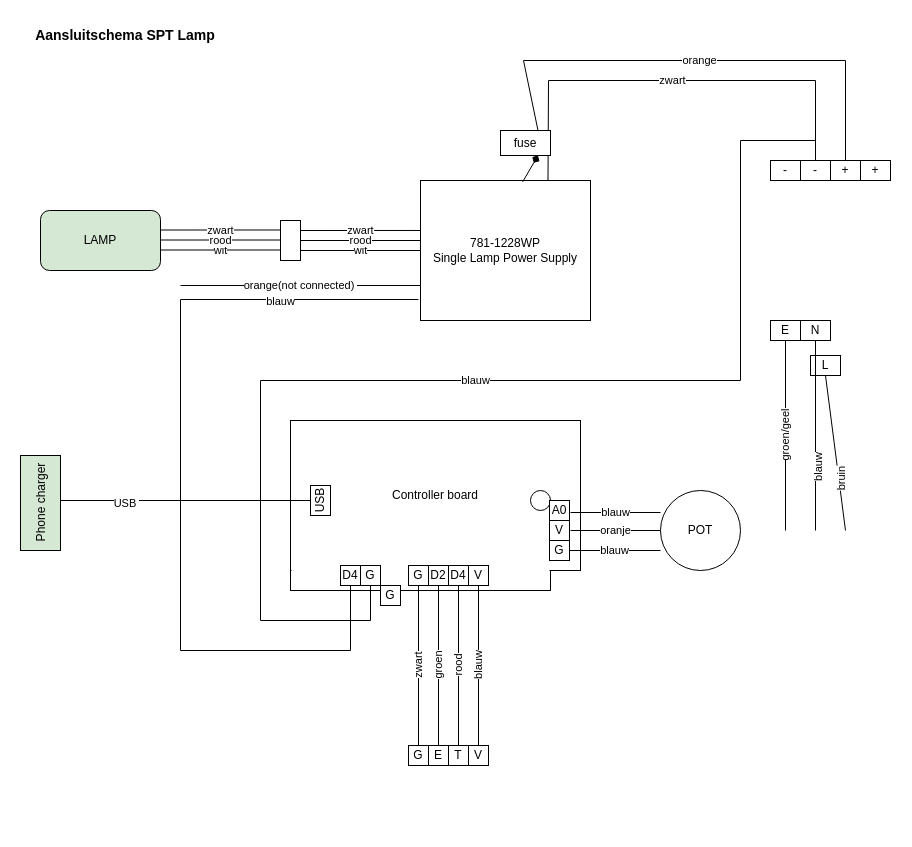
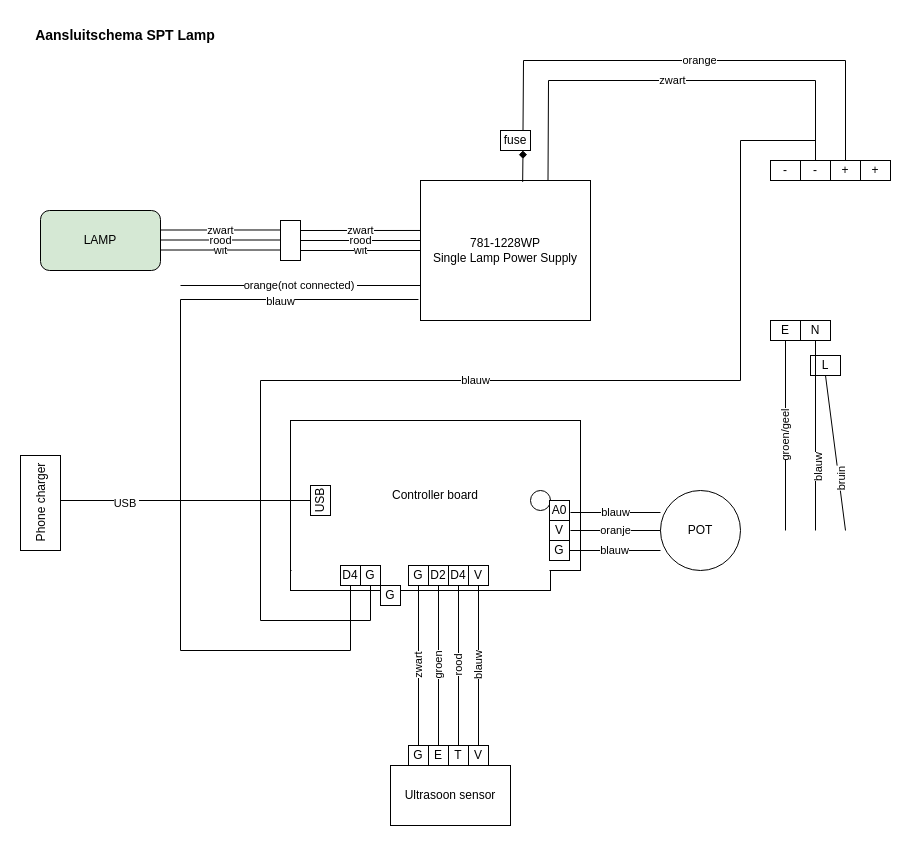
node "fuse": size 50x25 -> 30x20
node "Phone charger": fillcolor #d5e8d4 -> #ffffff
node "Ultrasoon sensor": added
